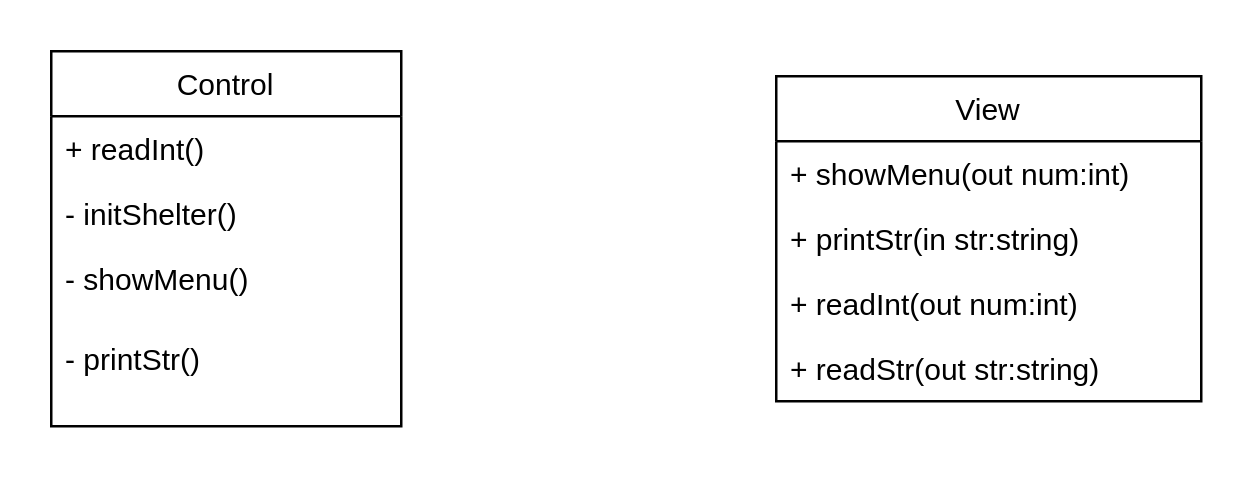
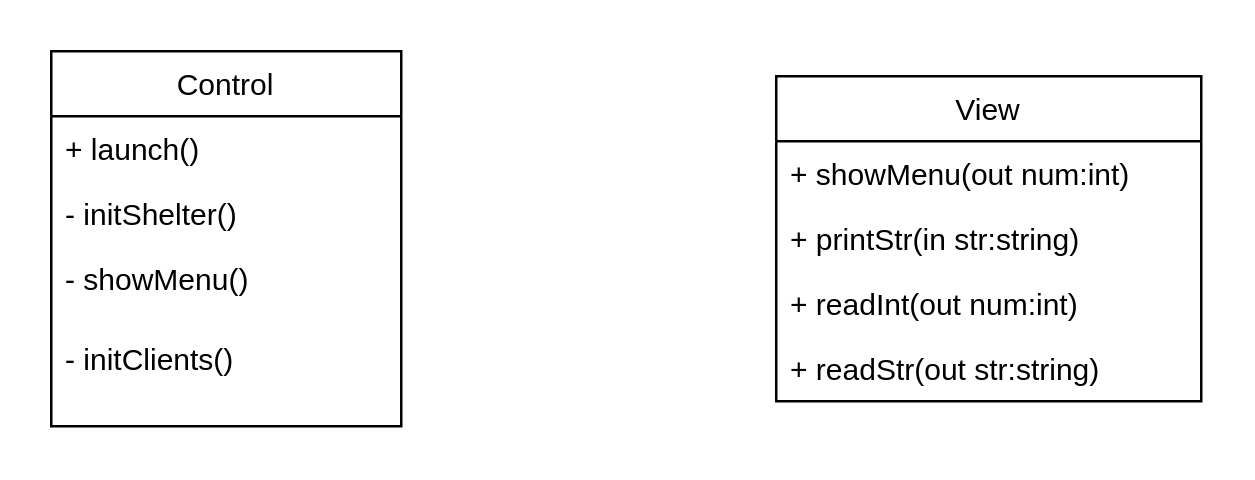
node "+ readInt()": label "+ readInt()" -> "+ launch()"
node "- printStr()": label "- printStr()" -> "- initClients()"
